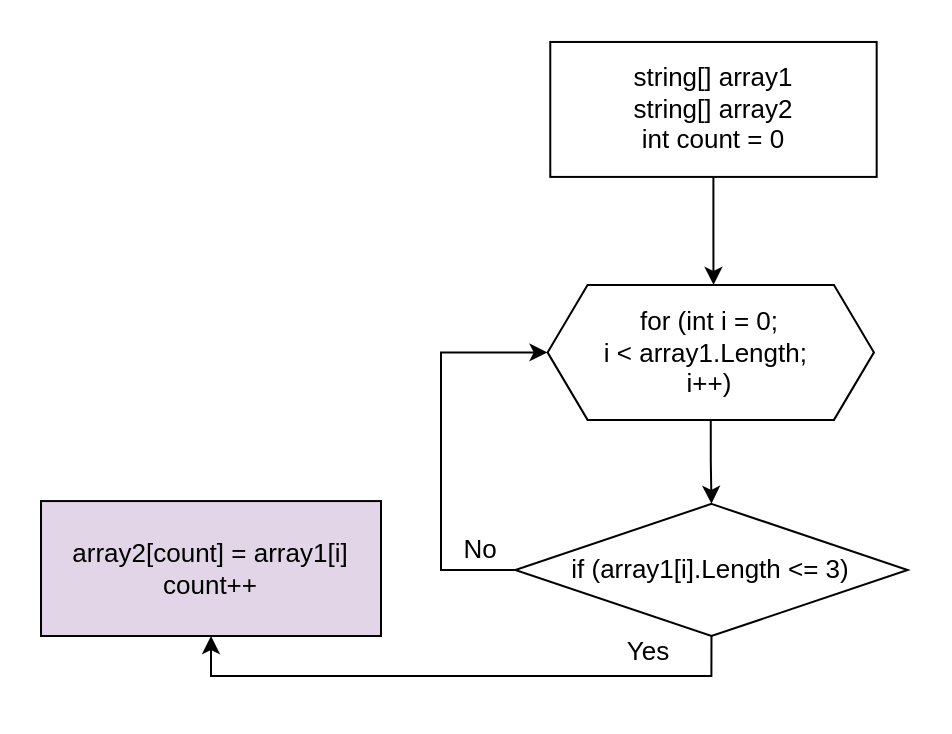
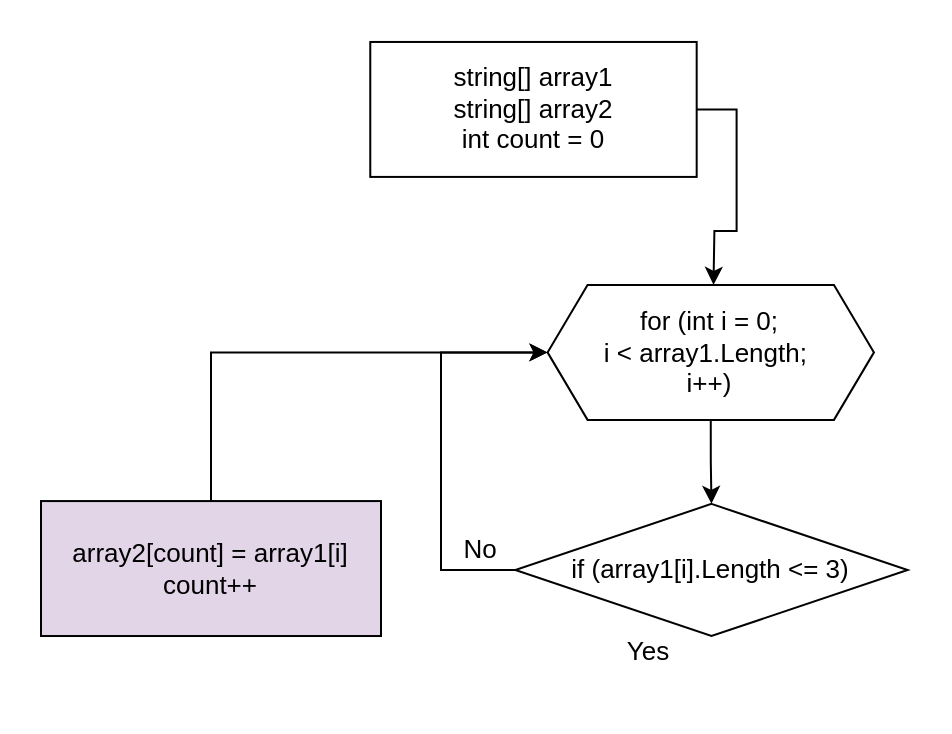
node "string[] array1string[] array2int count = 0": moved (713, 109) -> (533, 109)
edge "array2[count] = array1[i]count++" -> "for (int i = 0; i < array1.Length; i++)": added
edge "if (array1[i].Length <= 3)" -> "array2[count] = array1[i]count++": removed
